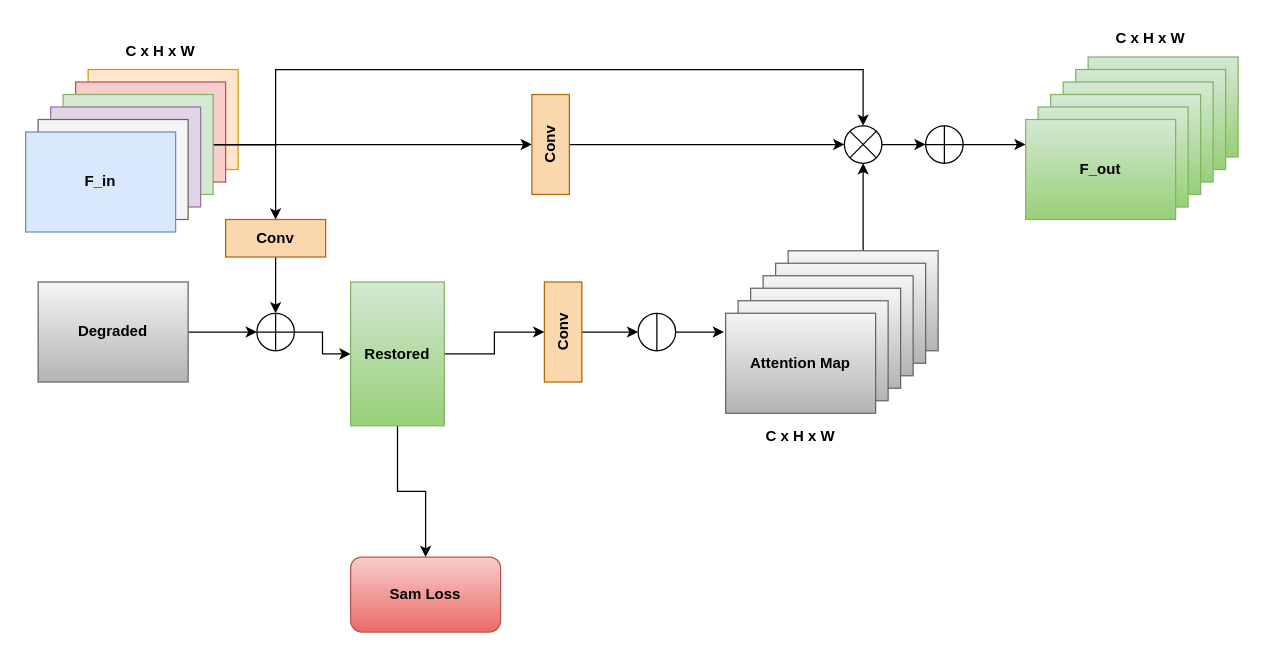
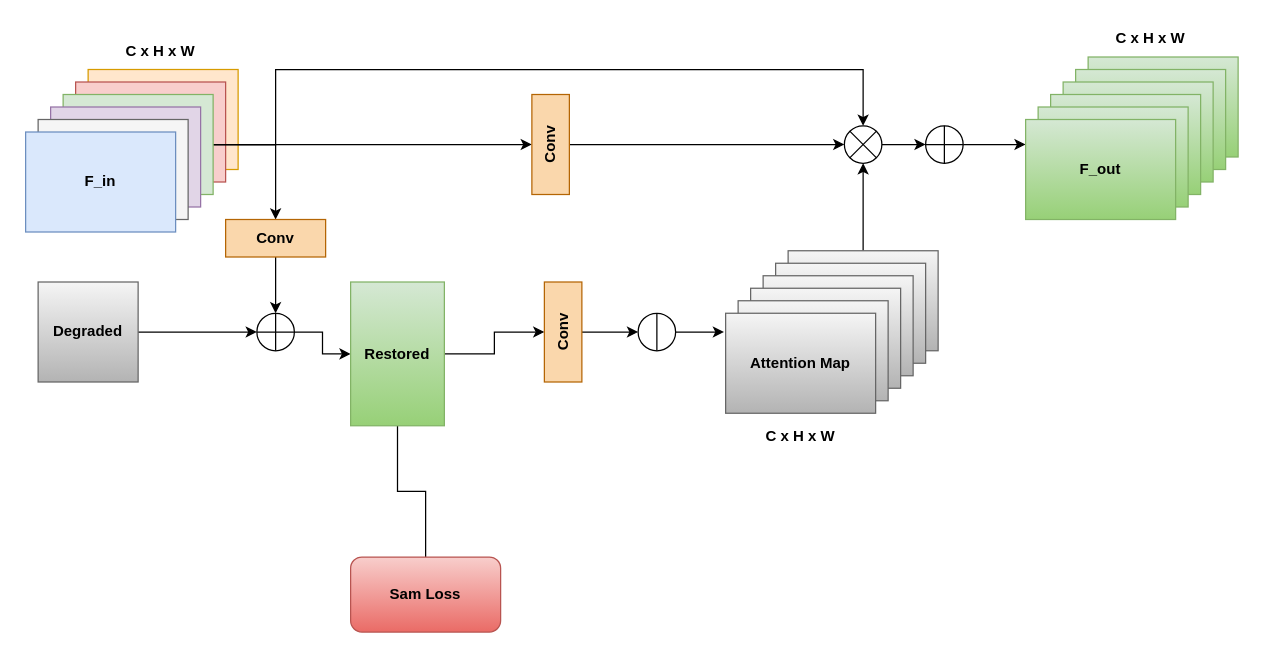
node "Degraded": size 150x100 -> 100x100
edge "Restored" -> "Sam Loss": arrowhead classic -> none
